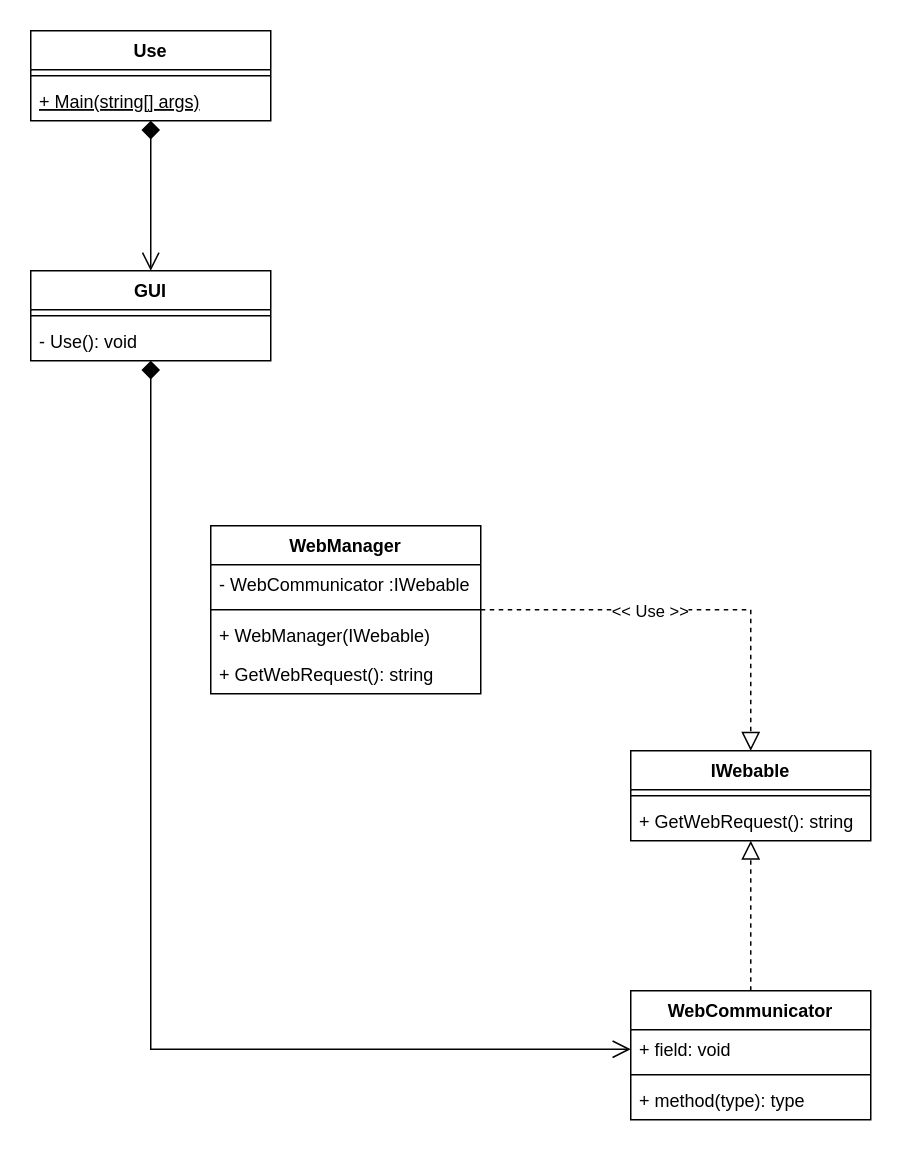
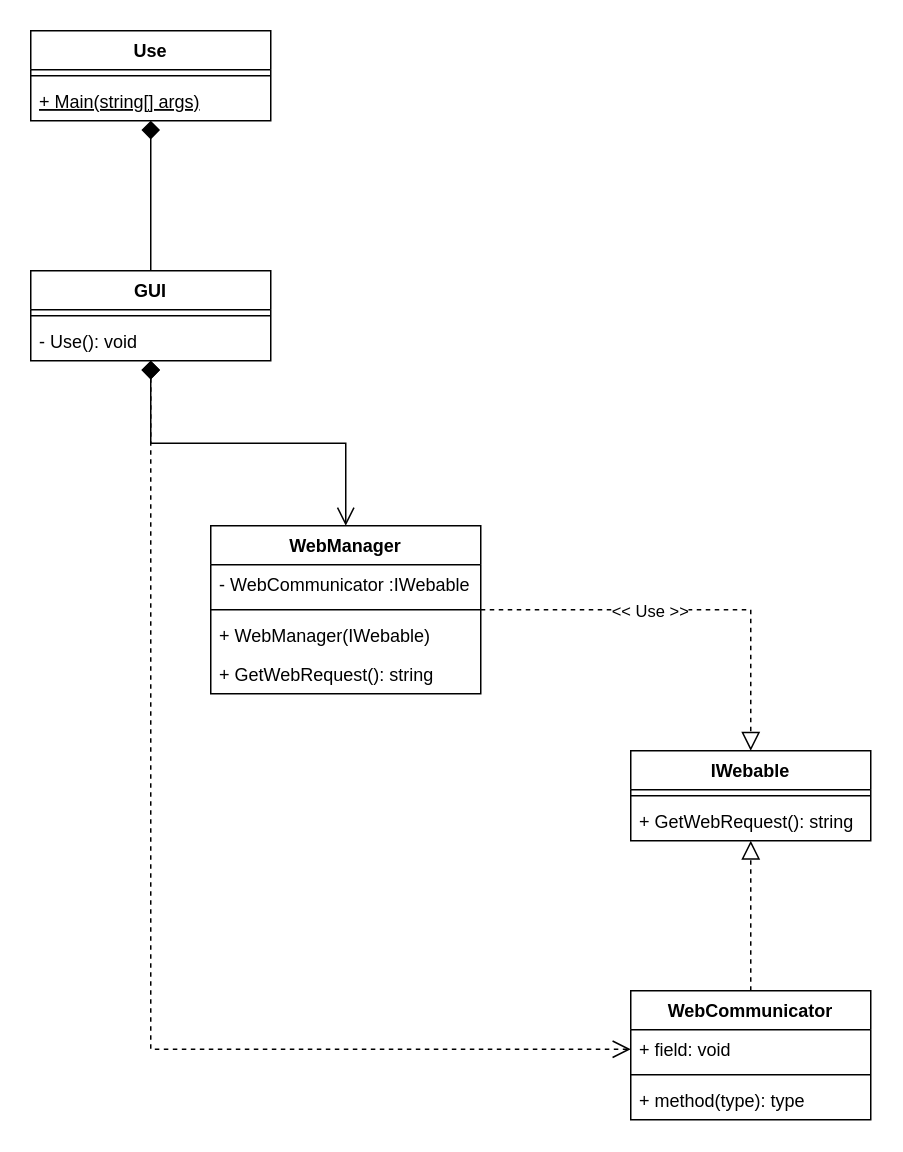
edge "Use" -- "GUI": arrowhead open -> none
edge "GUI" -- "WebManager": added
edge "GUI" -- "+ field: void": style solid -> dashed
